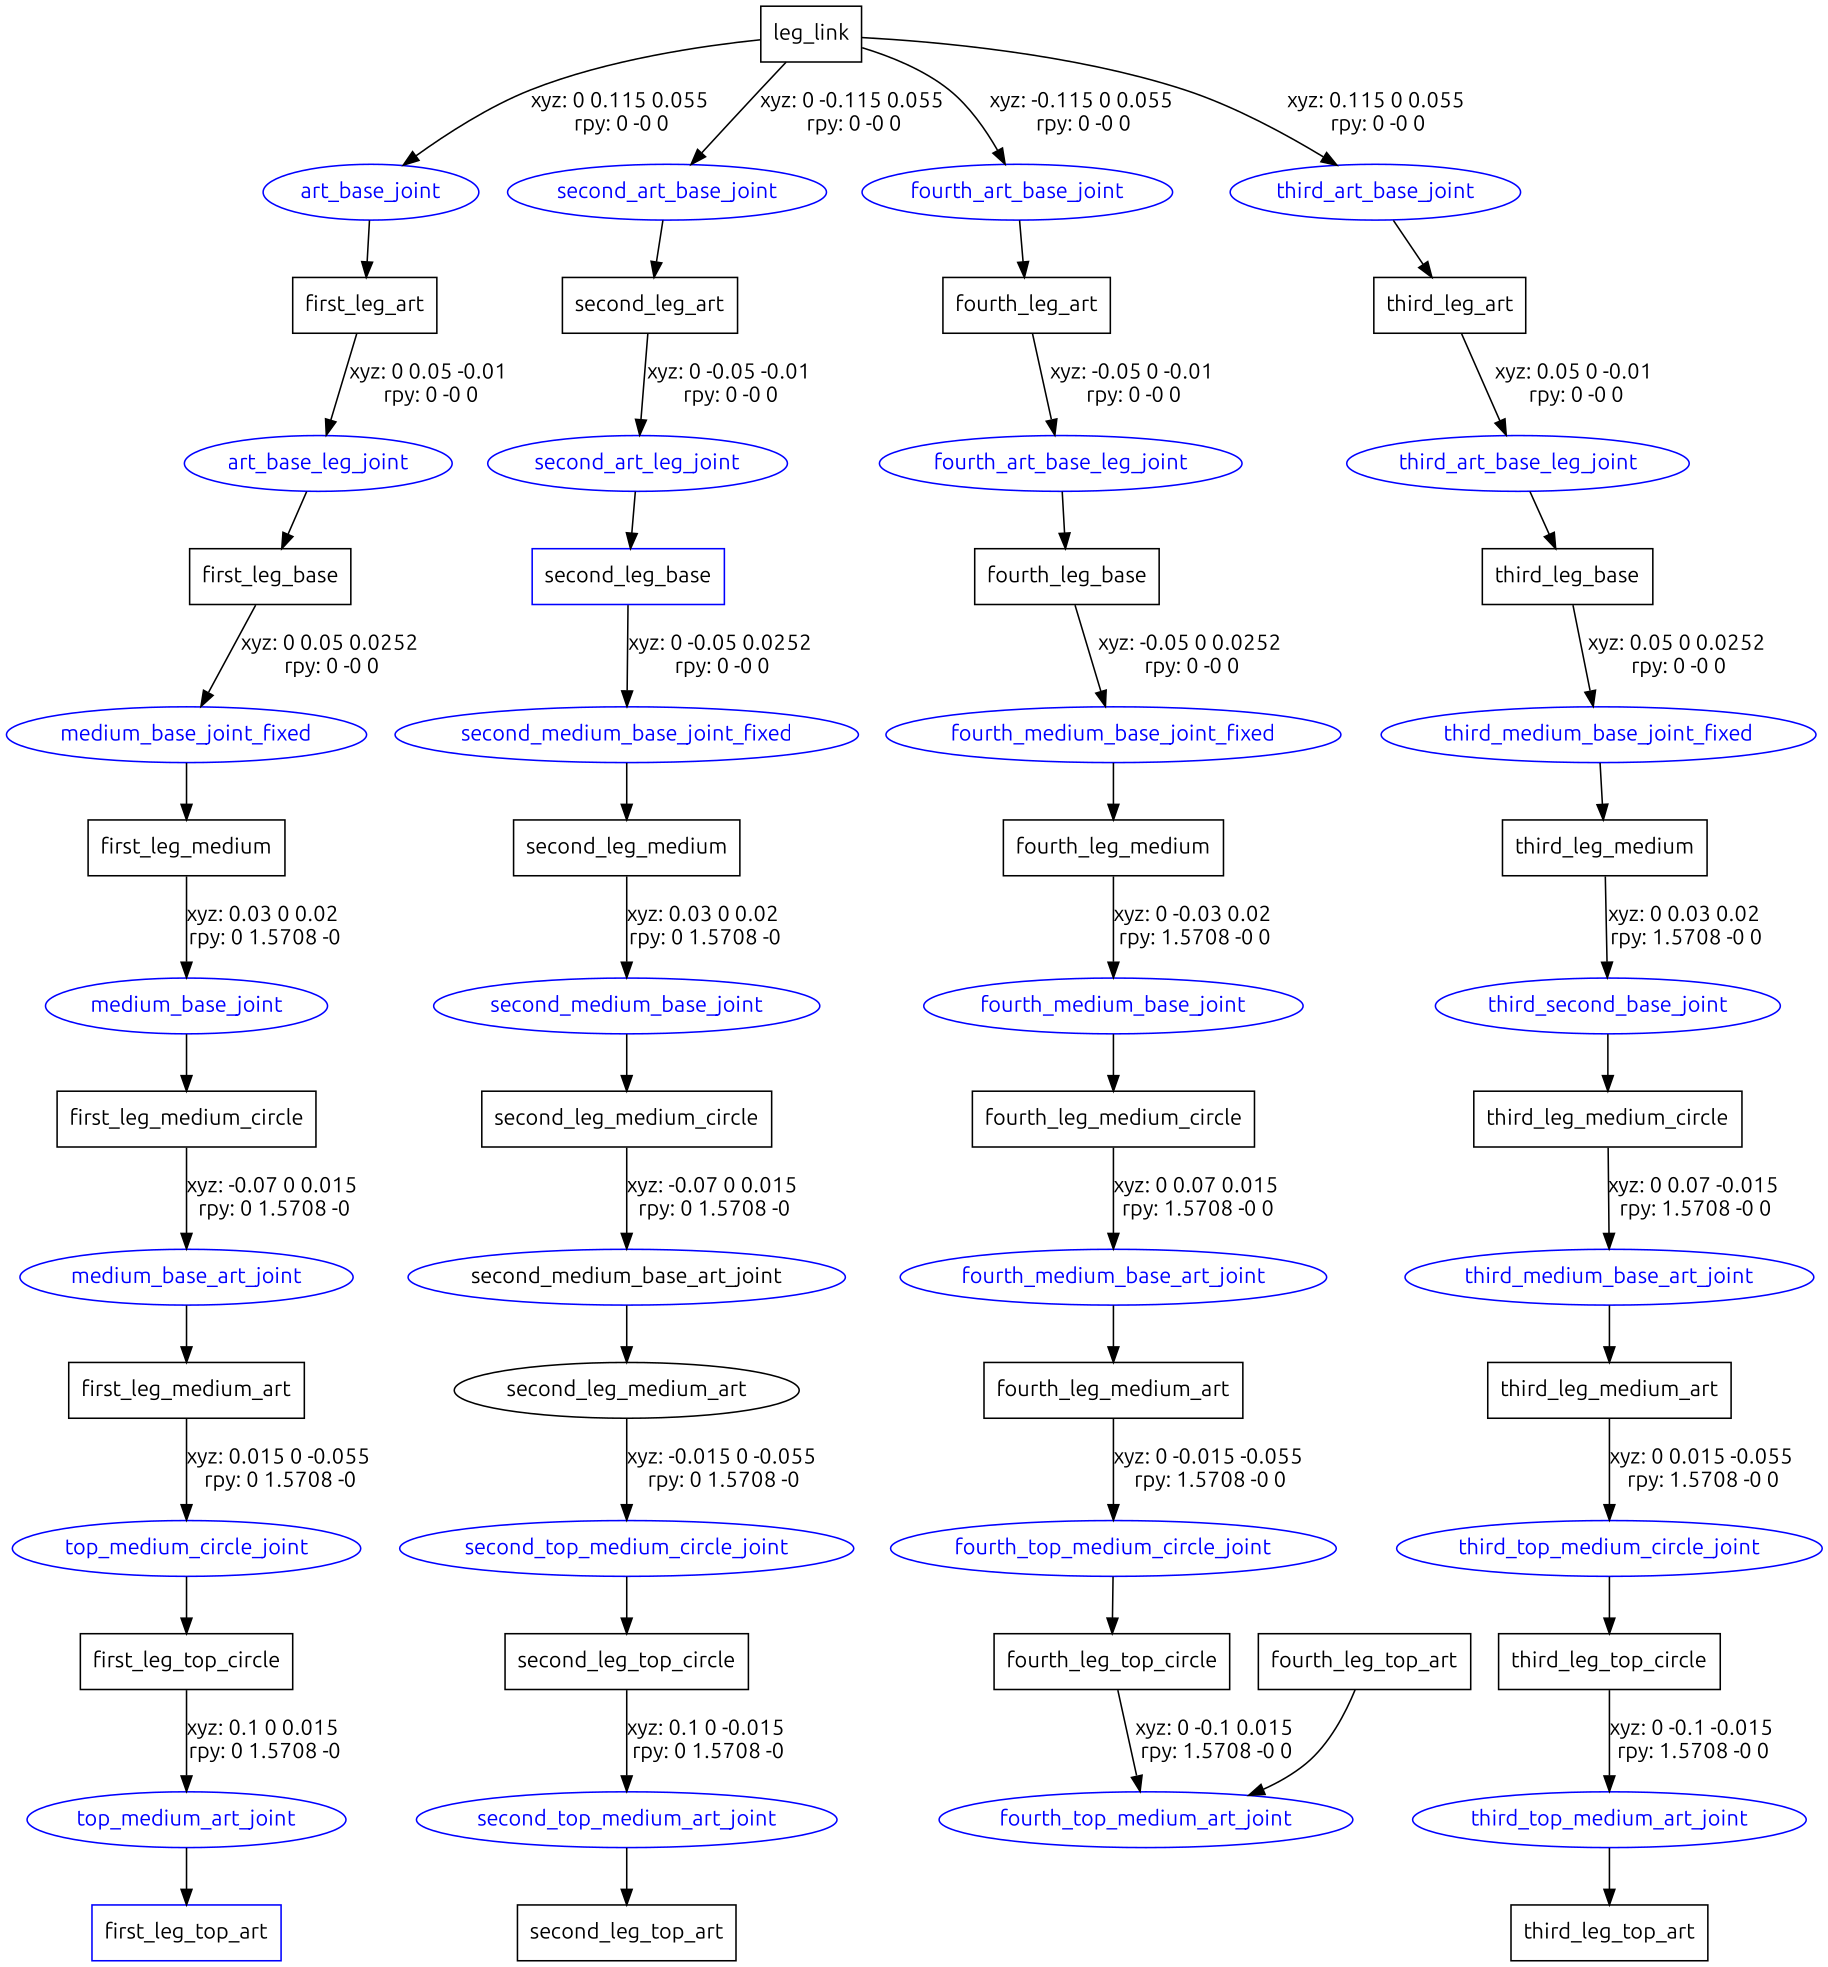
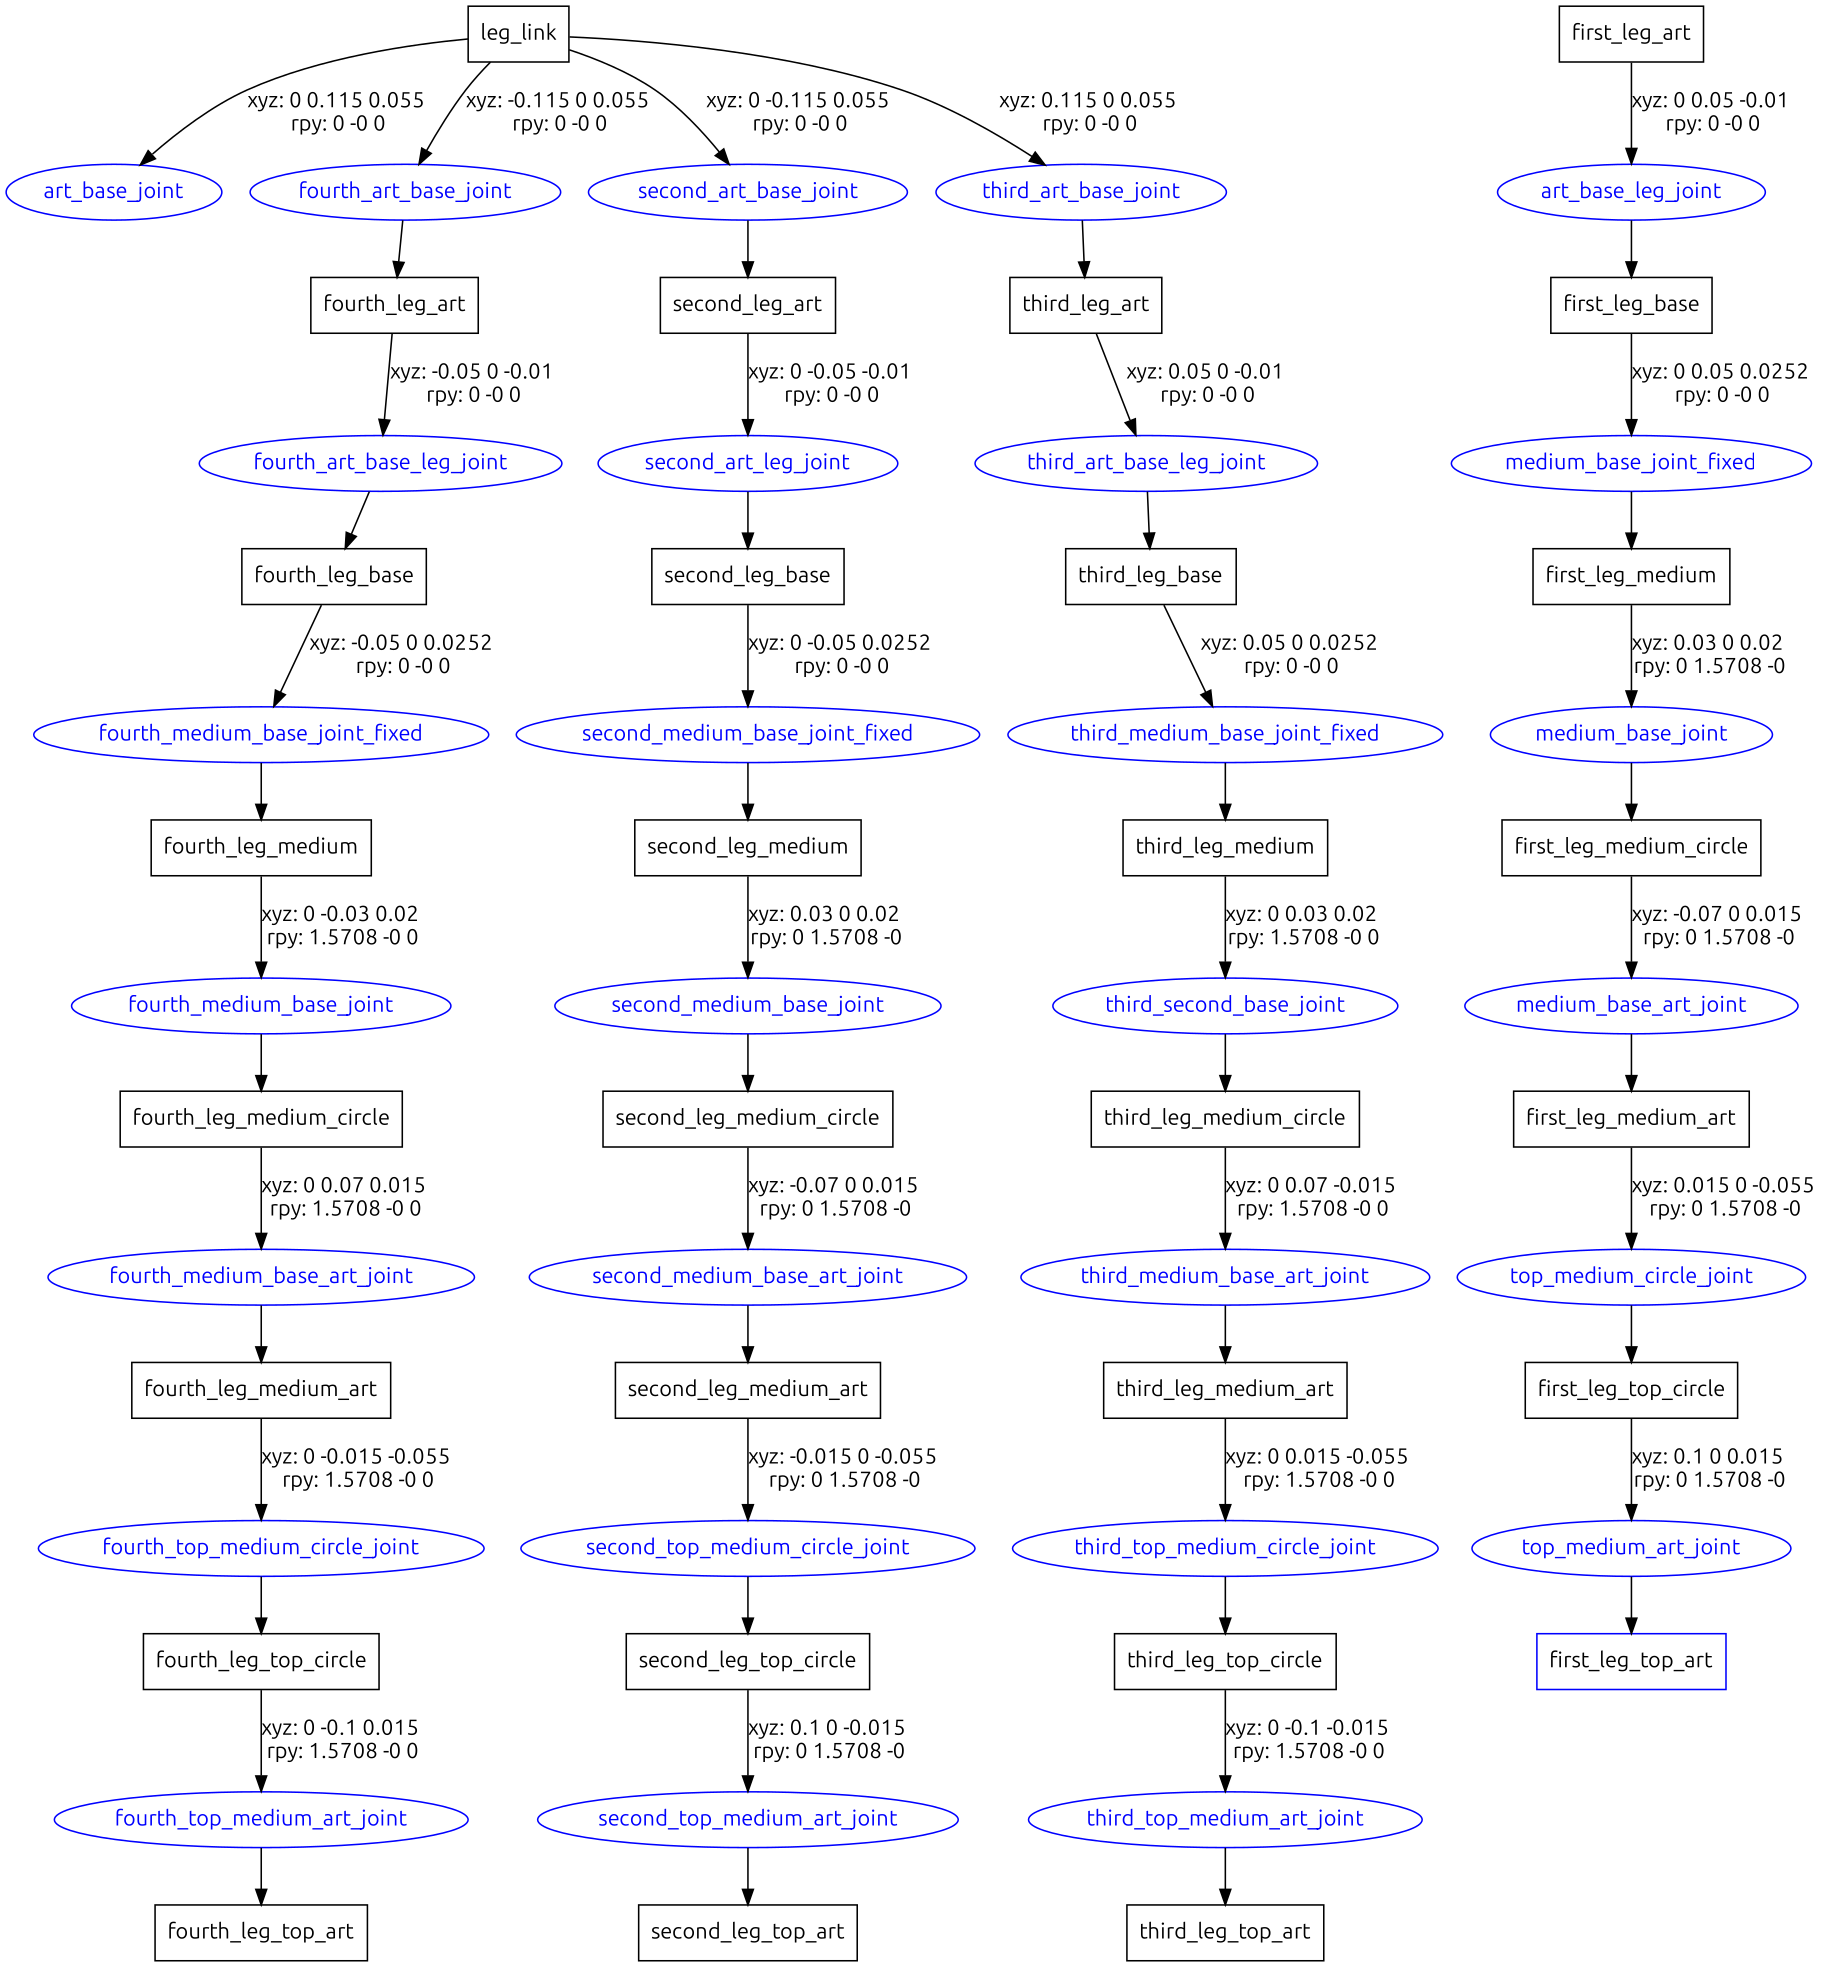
edge "art_base_joint" -> "first_leg_art": removed
node "second_leg_base": color blue -> black
node "second_medium_base_art_joint": fontcolor black -> blue
node "second_leg_medium_art": shape ellipse -> box
edge "fourth_leg_top_art" -> "fourth_top_medium_art_joint": reversed
